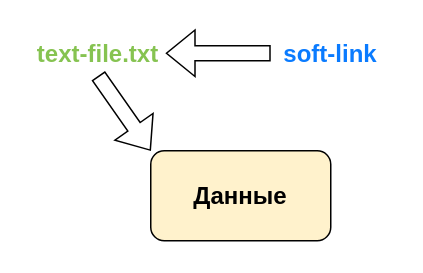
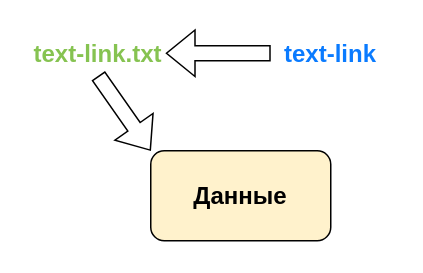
node "text-file.txt": label "text-file.txt" -> "text-link.txt"
node "soft-link": label "soft-link" -> "text-link"
